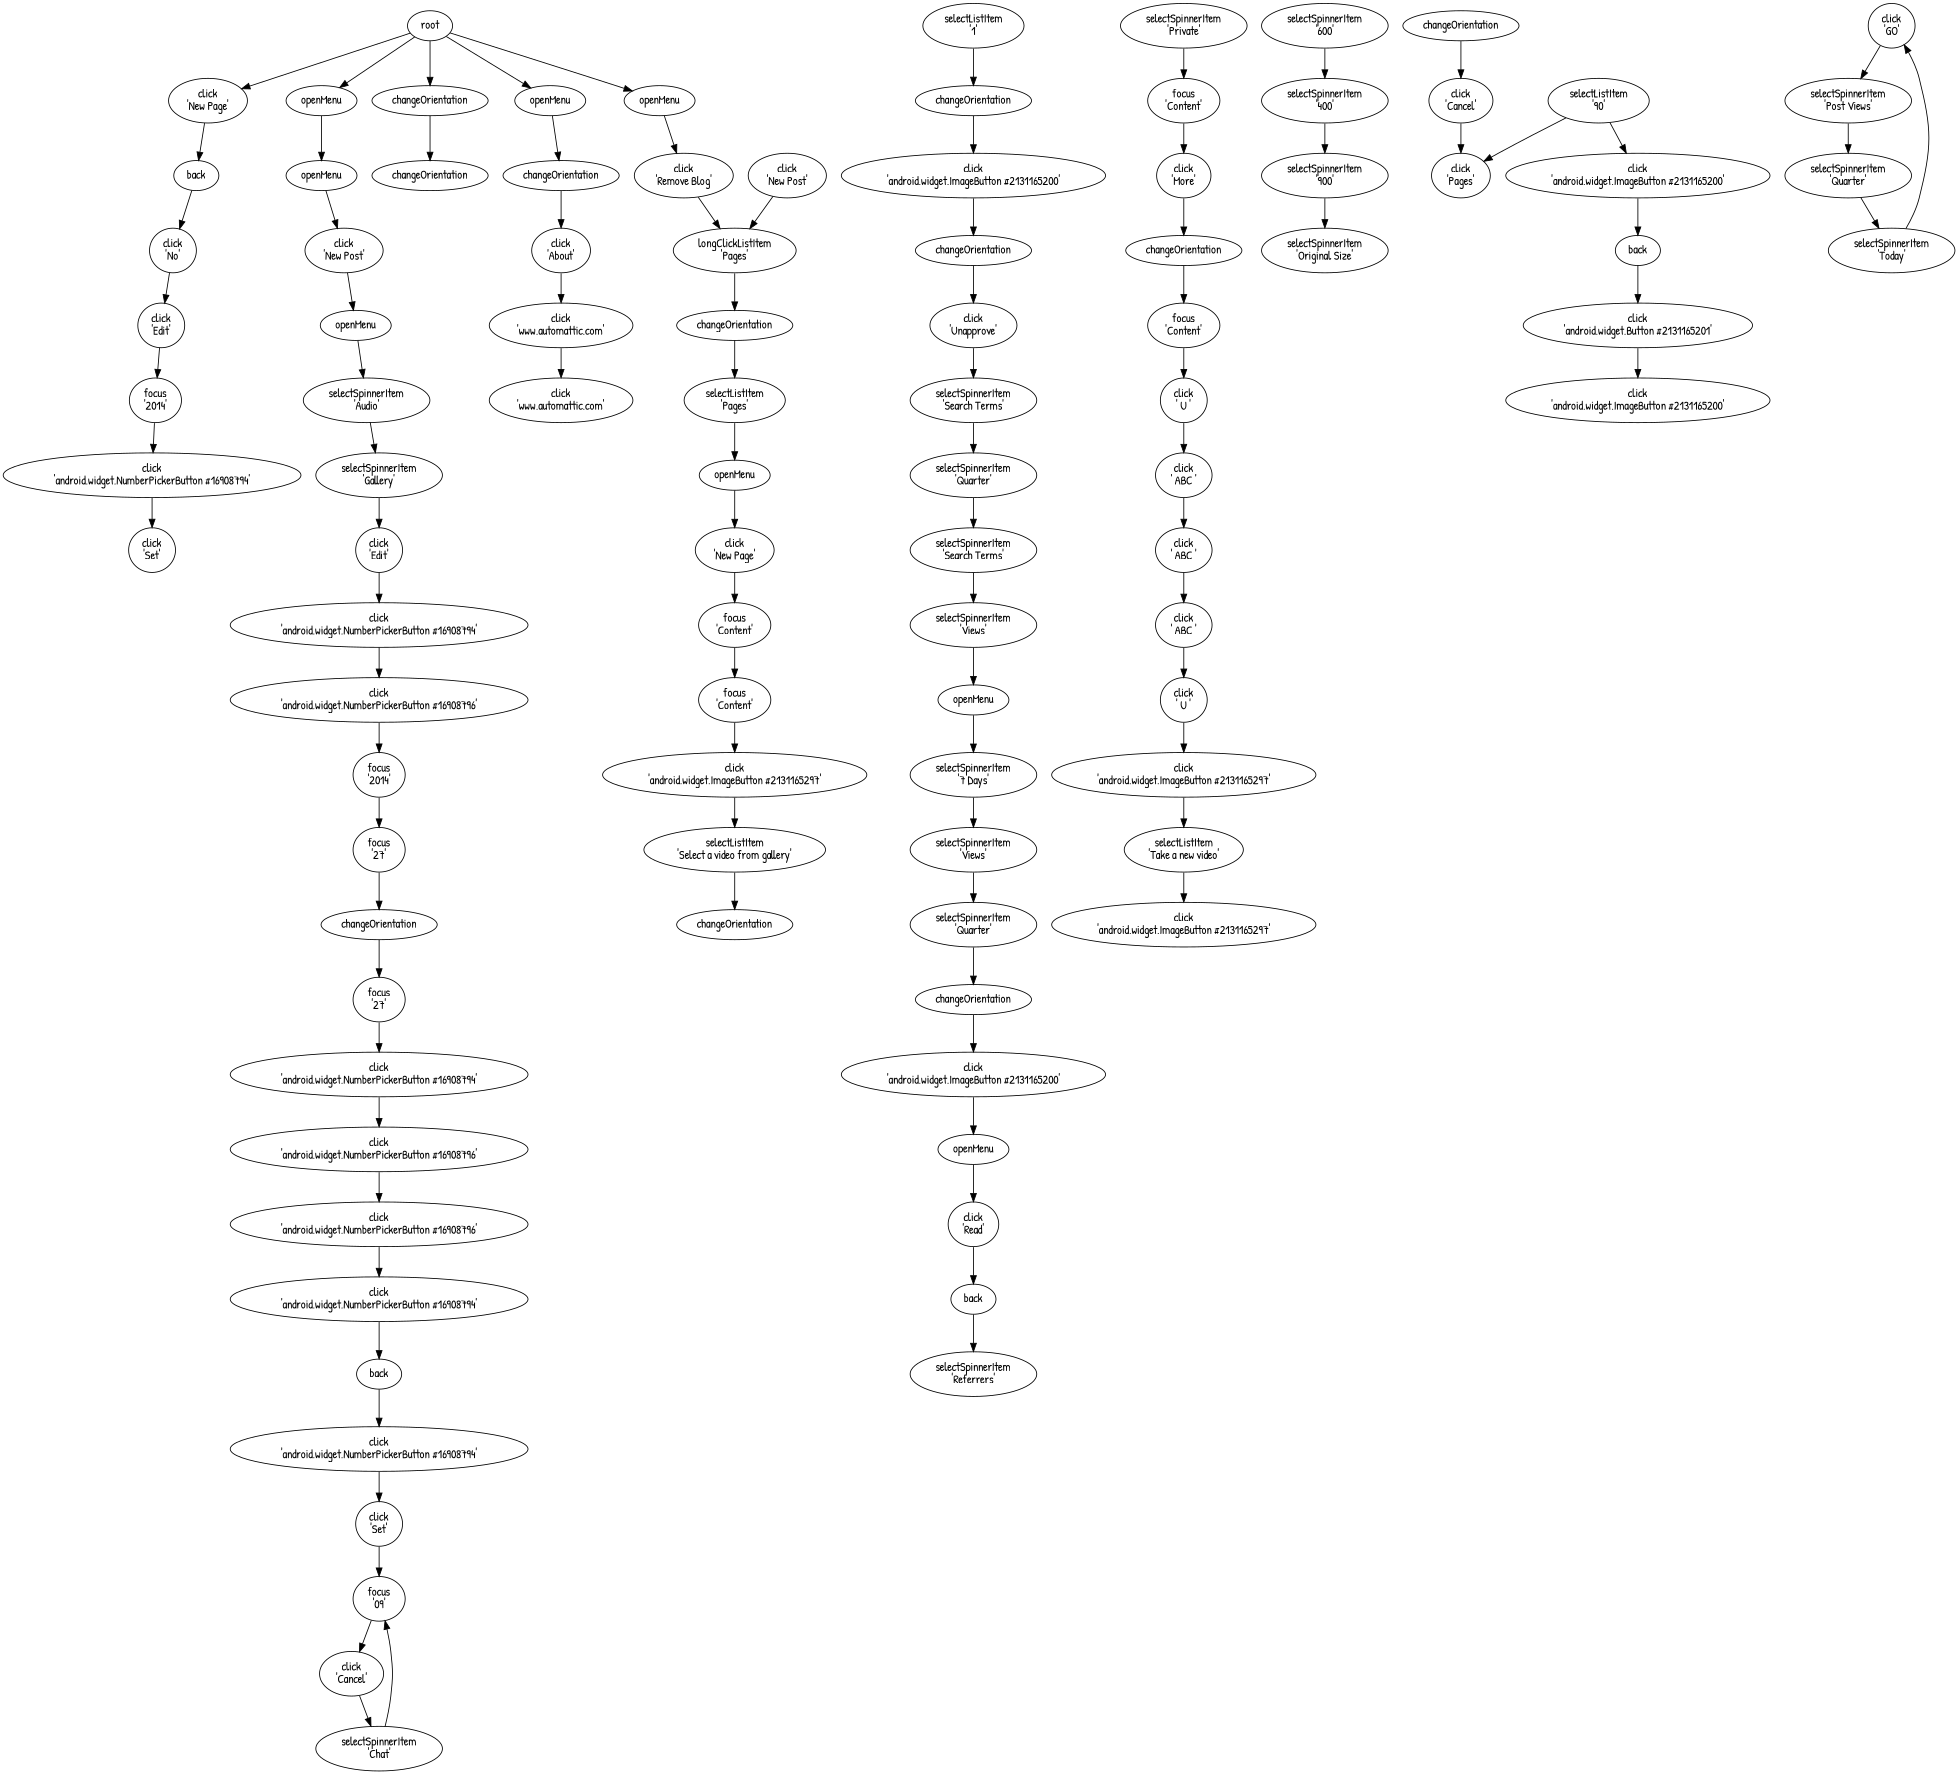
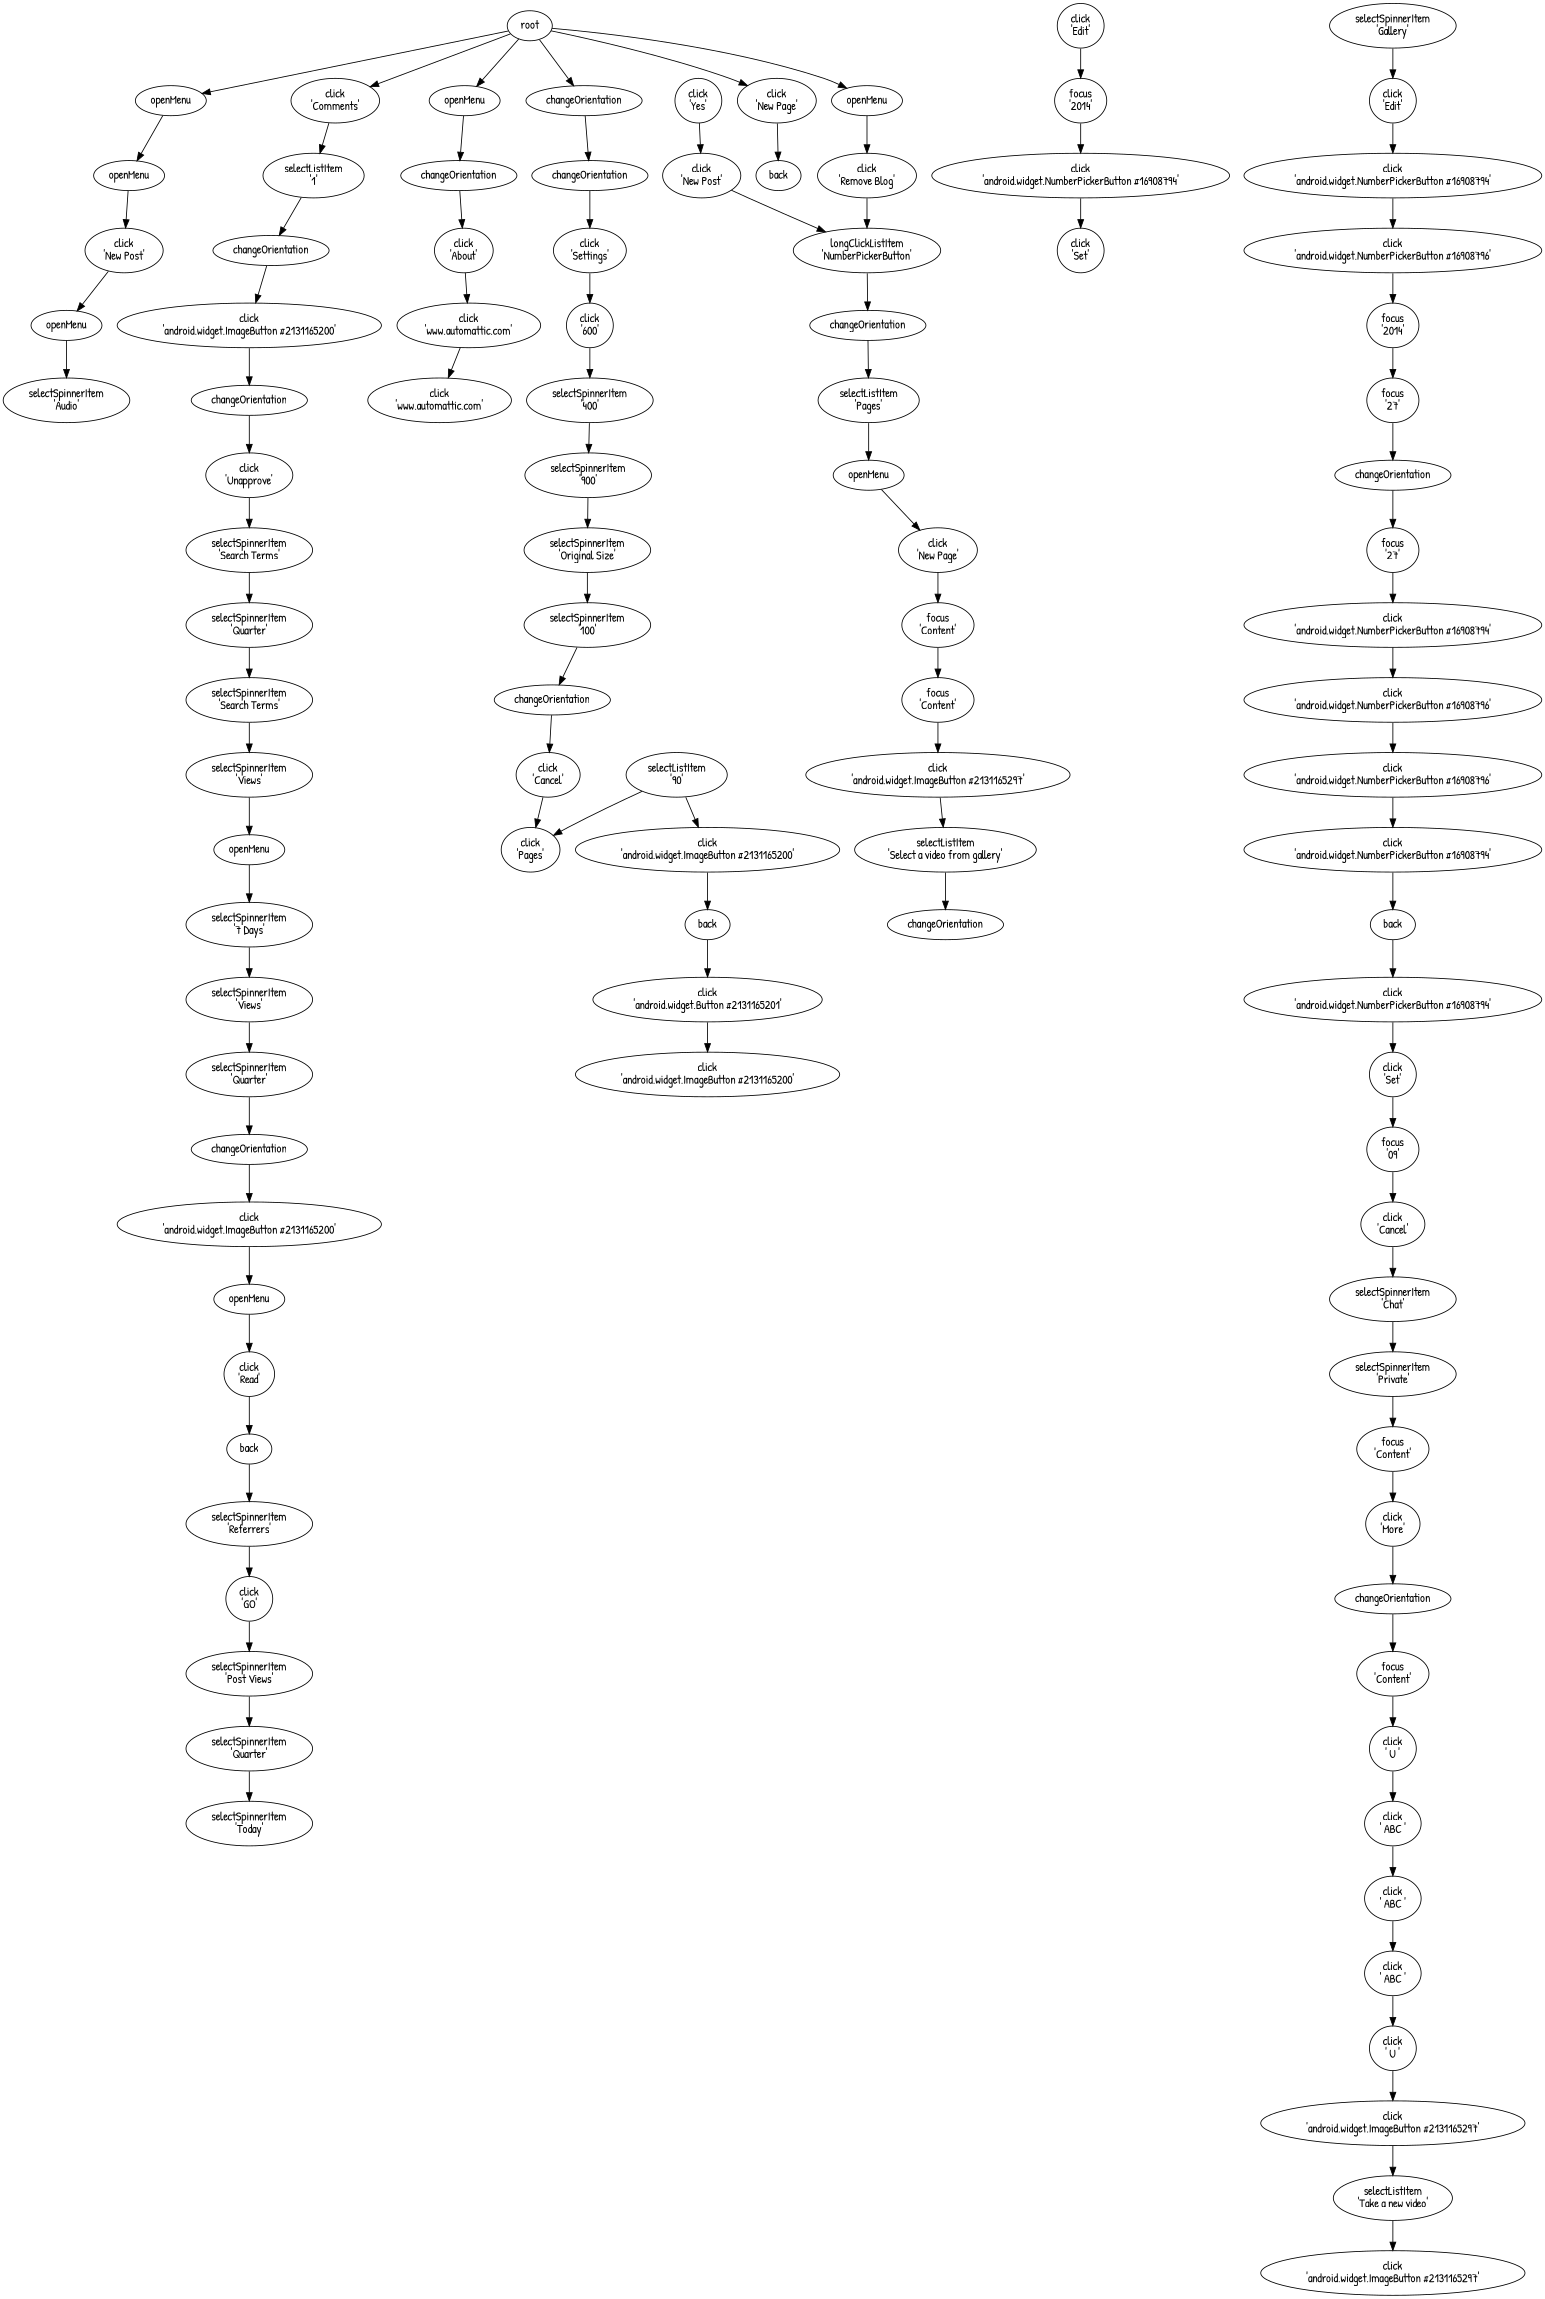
node "selectSpinnerItem '600'": label "selectSpinnerItem '600'" -> "click '600'"
node "click 'Comments'": added
node "click 'Yes'": added
edge "selectSpinnerItem 'Today'" -> "click 'GO'": now "selectSpinnerItem 'Referrers'" -> "click 'GO'"
node "click 'Settings'": added
node "click 'No'": removed
node "longClickListItem 'Pages'": label "longClickListItem 'Pages'" -> "longClickListItem 'NumberPickerButton'"
edge "selectSpinnerItem 'Audio'" -> "selectSpinnerItem 'Gallery'": removed
node "selectSpinnerItem '100'": added
edge "selectSpinnerItem 'Chat'" -> "focus '09'": now "selectSpinnerItem 'Chat'" -> "selectSpinnerItem 'Private'"
